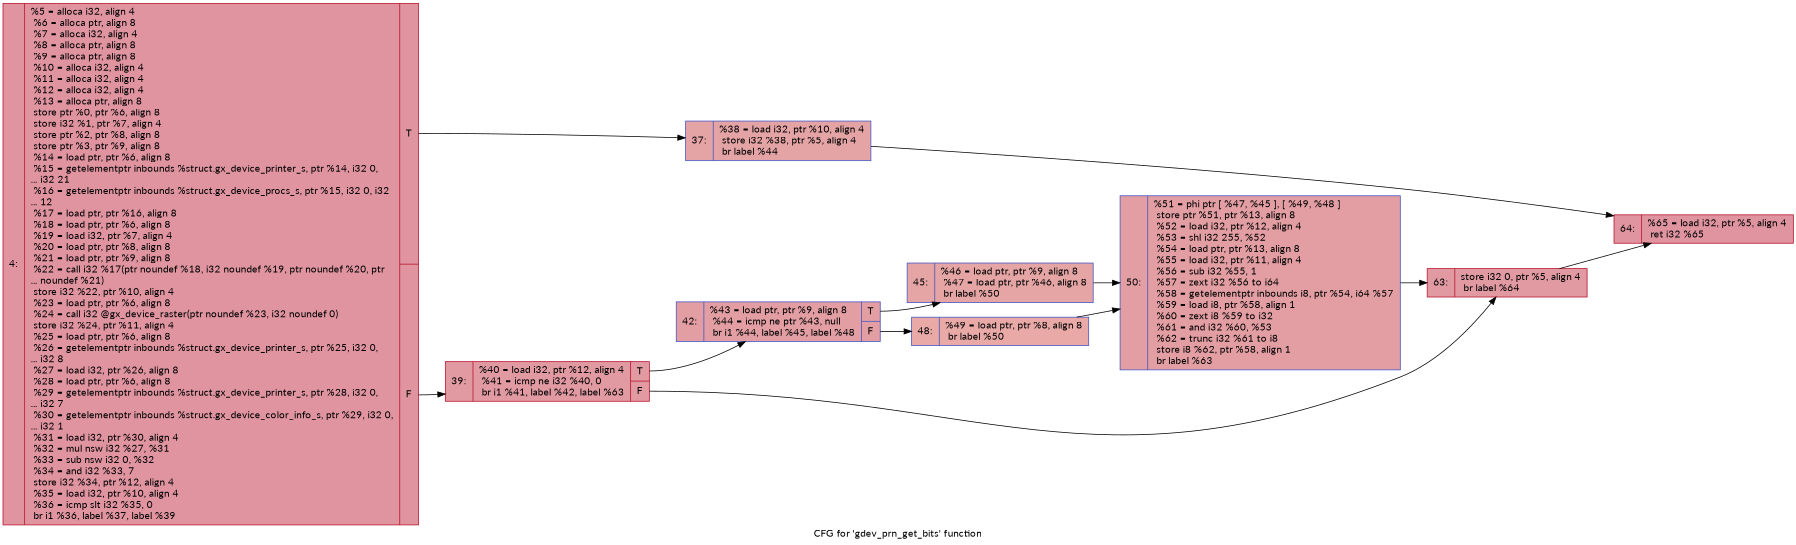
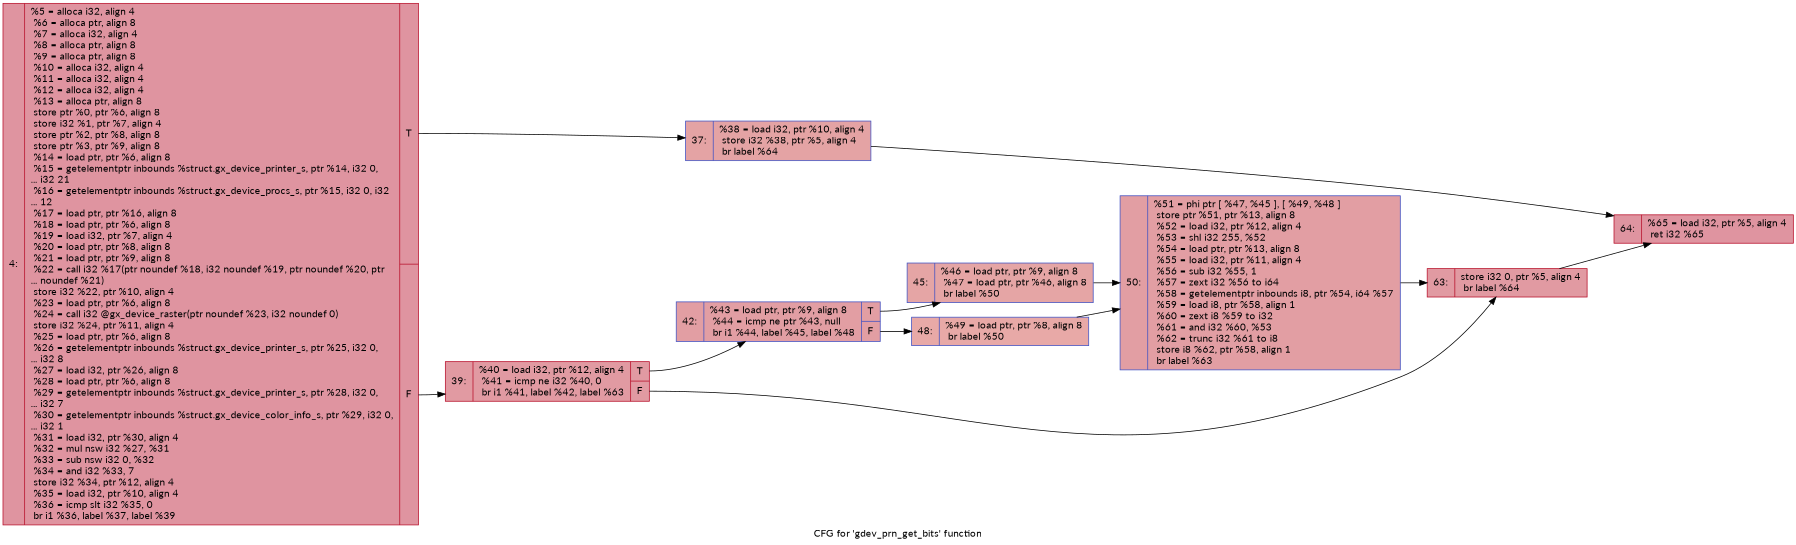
node "37:": text "br label %44" -> "br label %64"
